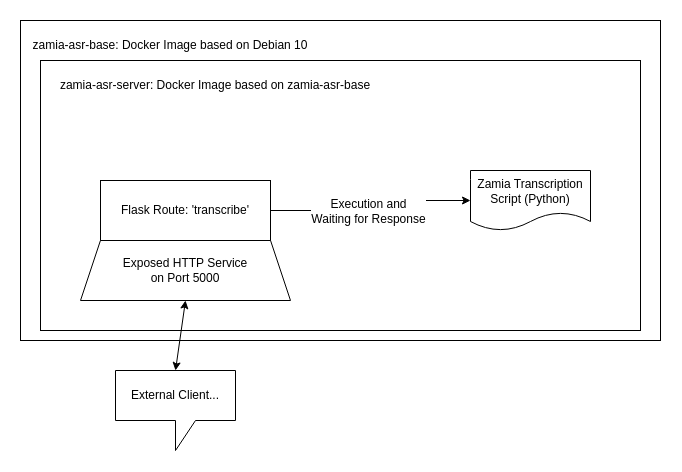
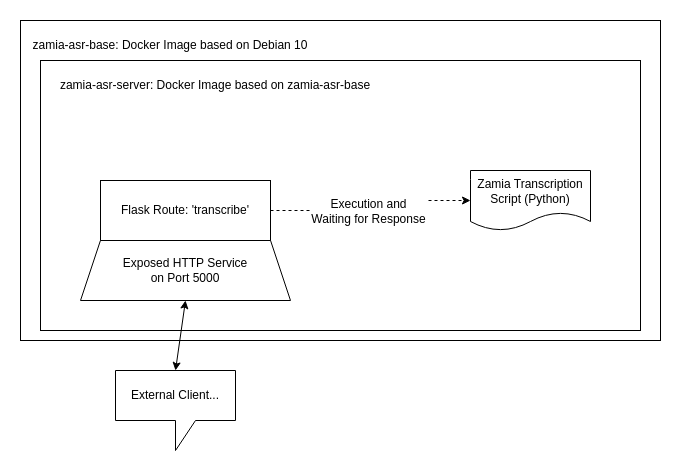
edge "Flask Route: 'transcribe'" -> "Zamia Transcription Script (Python)": style solid -> dashed
